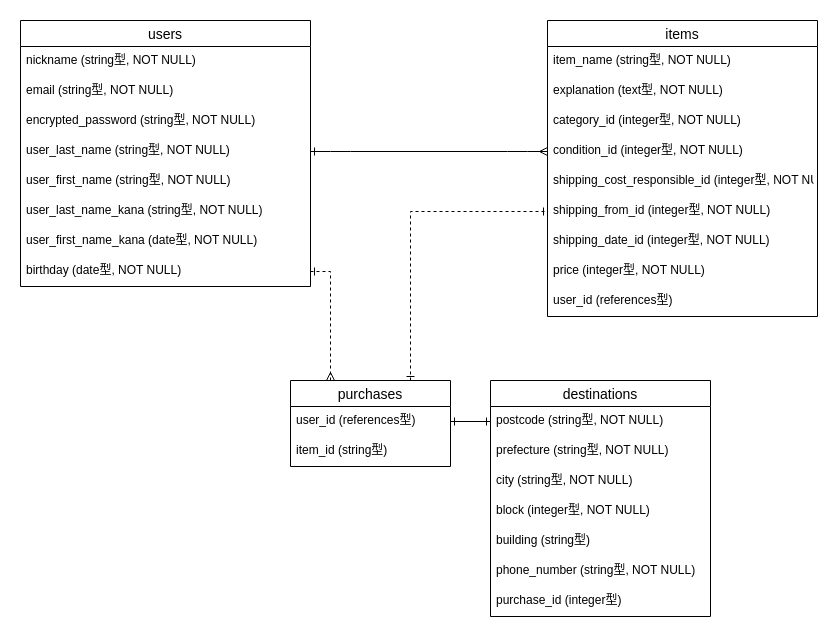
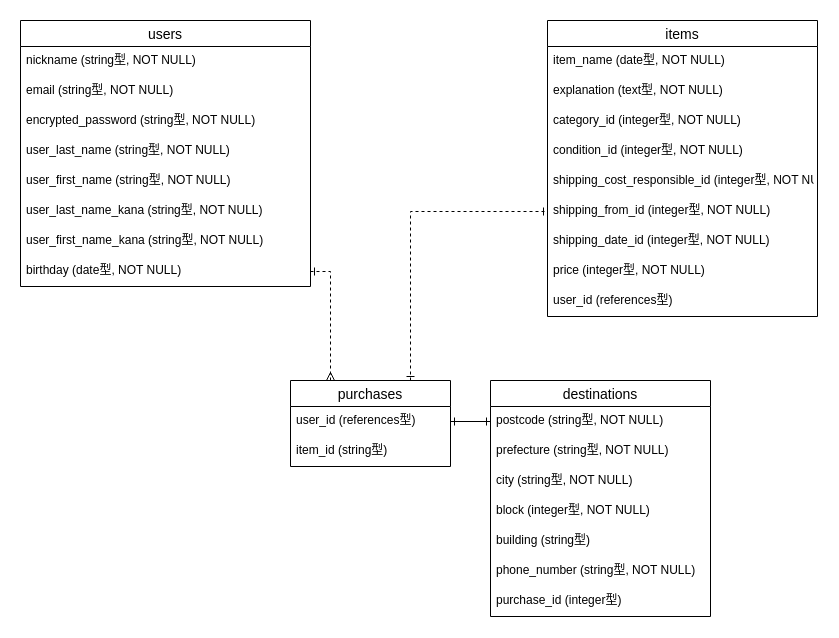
node "item_name (string型, NOT NULL)": label "item_name (string型, NOT NULL)" -> "item_name (date型, NOT NULL)"
edge "user_last_name (string型, NOT NULL)" -- "condition_id (integer型, NOT NULL)": removed
node "user_first_name_kana (date型, NOT NULL)": label "user_first_name_kana (date型, NOT NULL)" -> "user_first_name_kana (string型, NOT NULL)"
